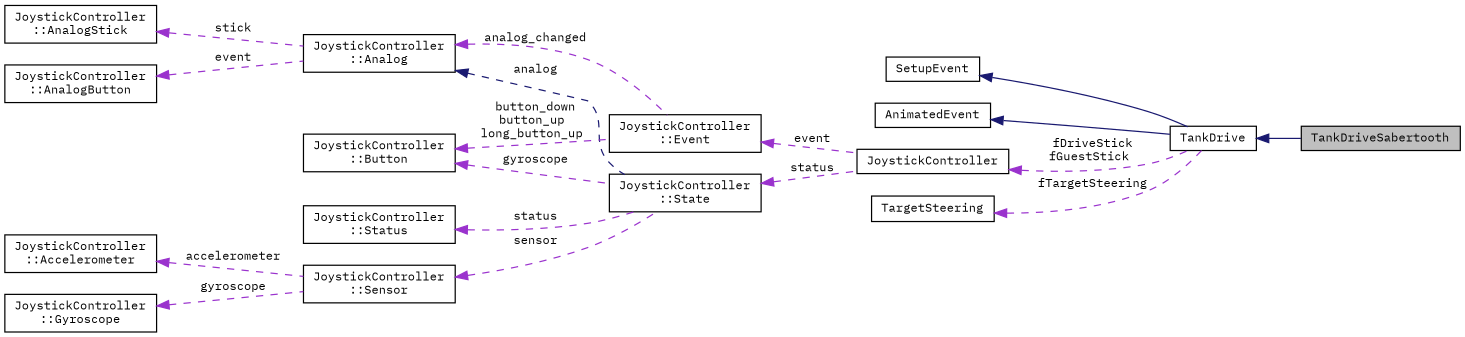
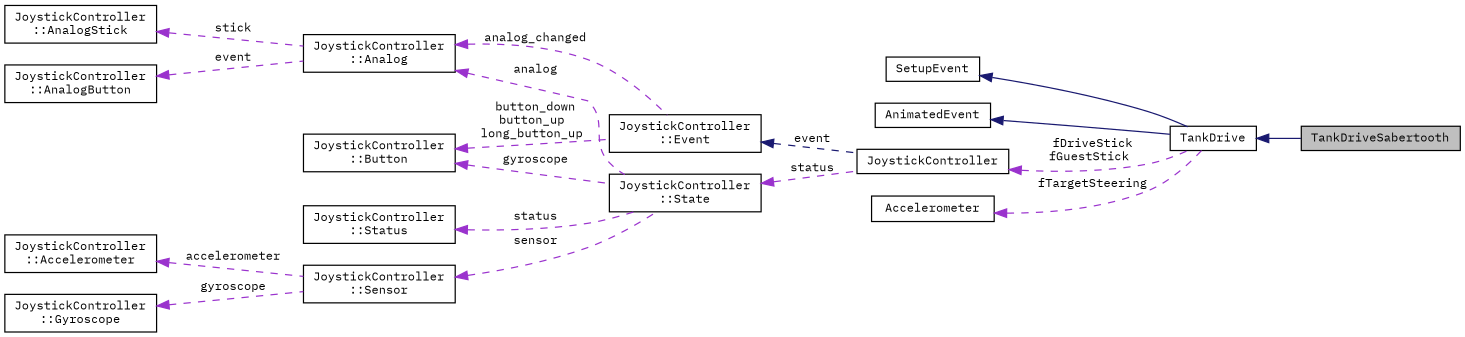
edge "JoystickController ::State" -> "JoystickController ::Analog": color midnightblue -> darkorchid3
edge "JoystickController" -> "JoystickController ::Event": color darkorchid3 -> midnightblue
node "TargetSteering": label "TargetSteering" -> "Accelerometer"
